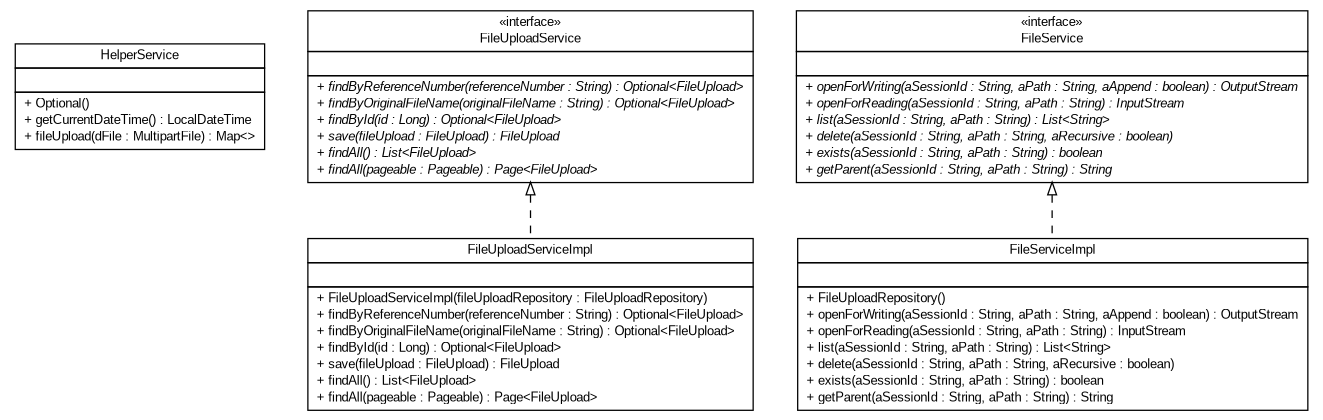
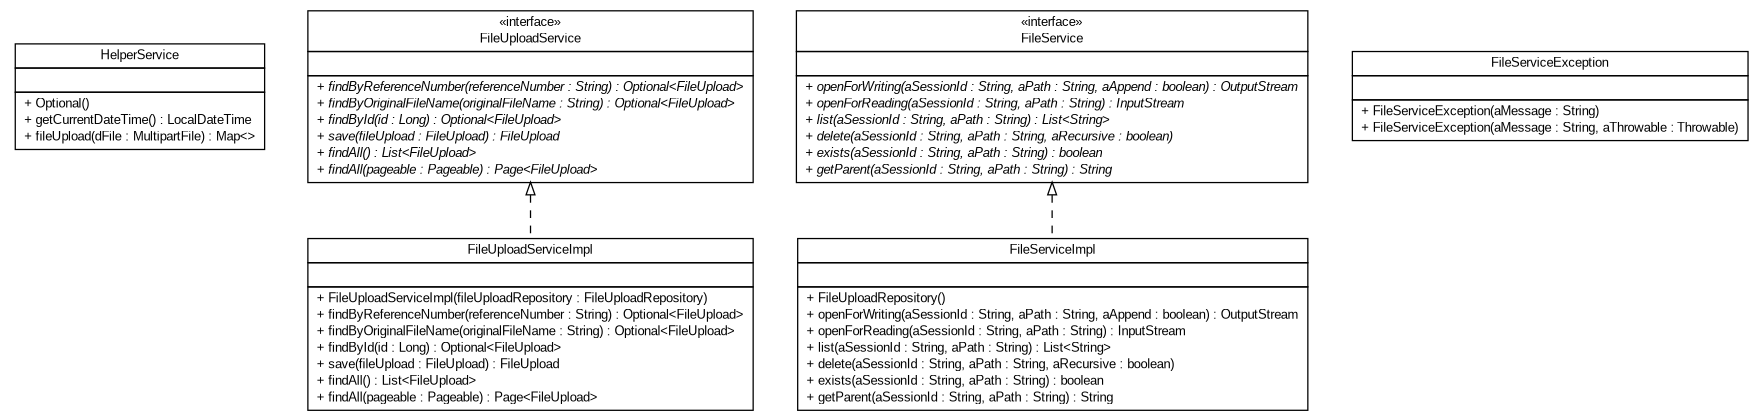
node "FileServiceException": added
